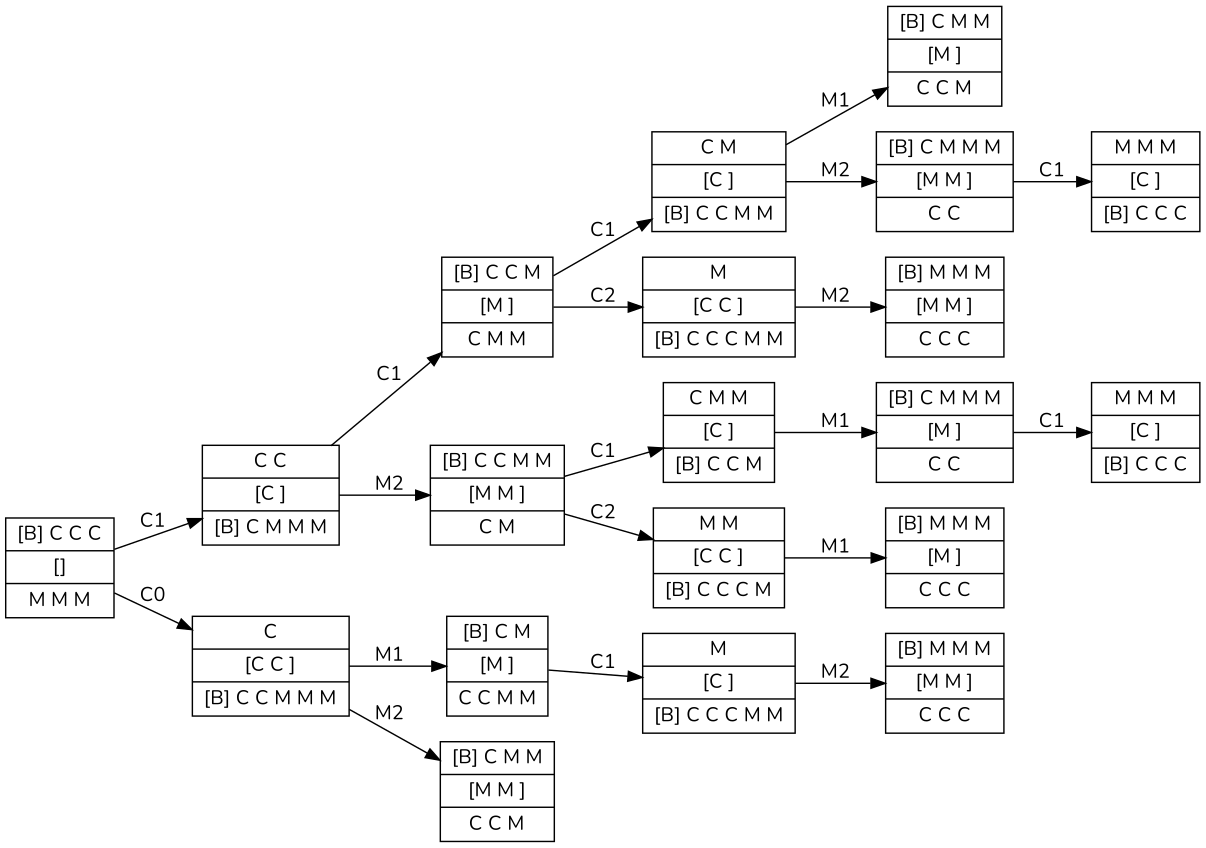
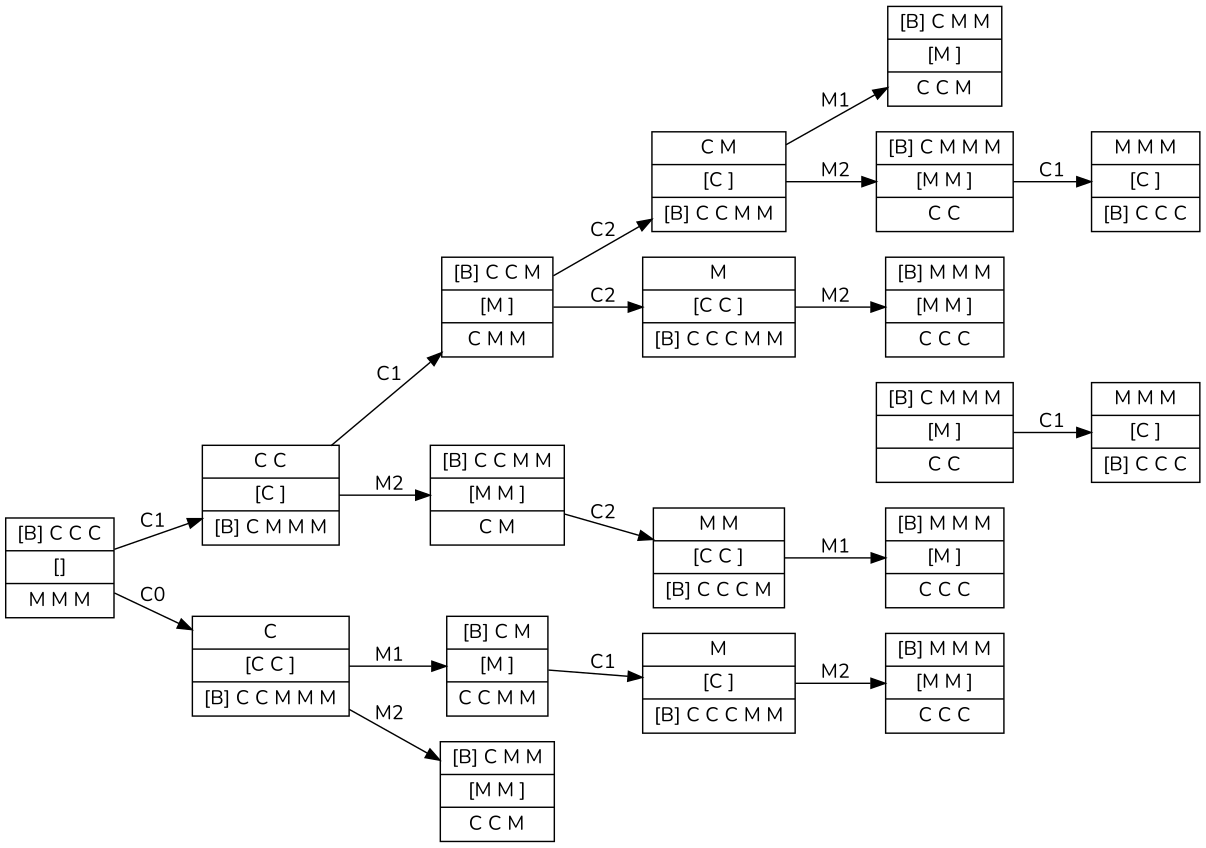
edge "[B] C C M" -> "C M": label "C1" -> "C2"
node "C M M": removed
